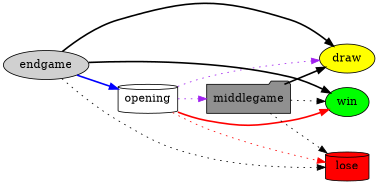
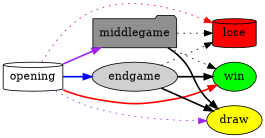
edge "endgame" -> "opening": reversed
edge "opening" -> "middlegame": style dotted -> bold
